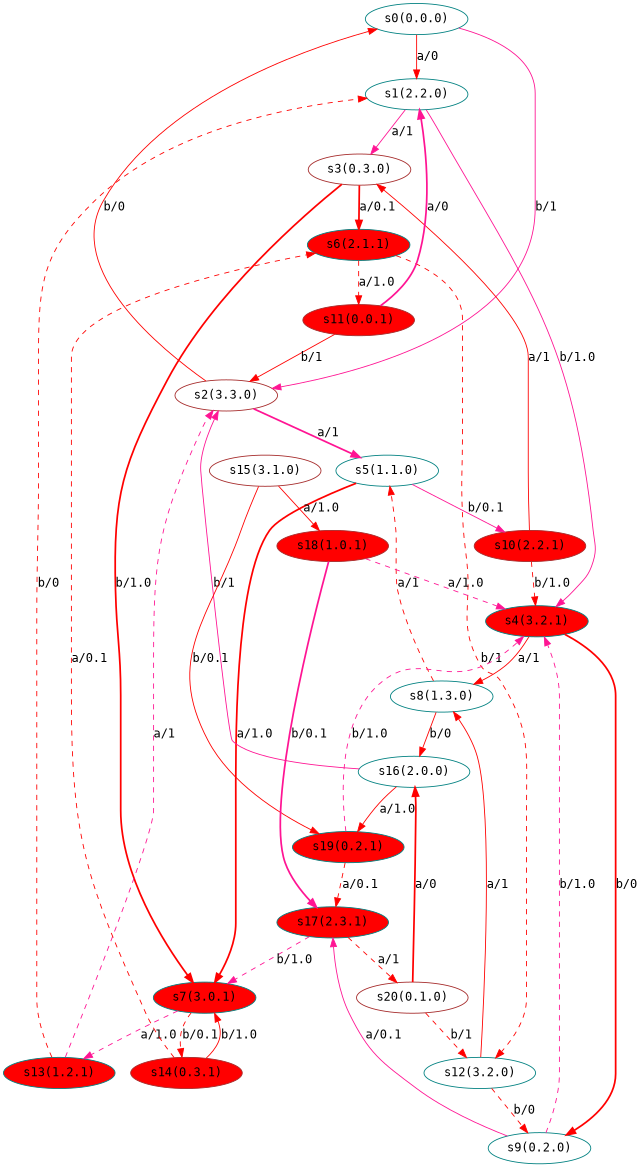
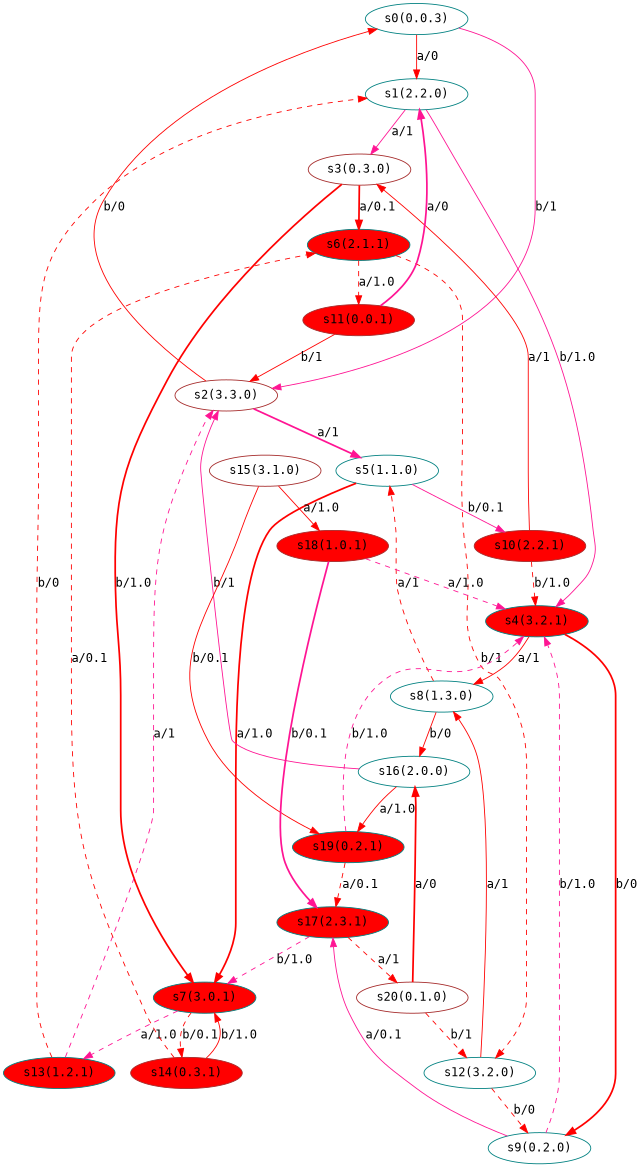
node "s0(0.0.0)": label "s0(0.0.0)" -> "s0(0.0.3)"
